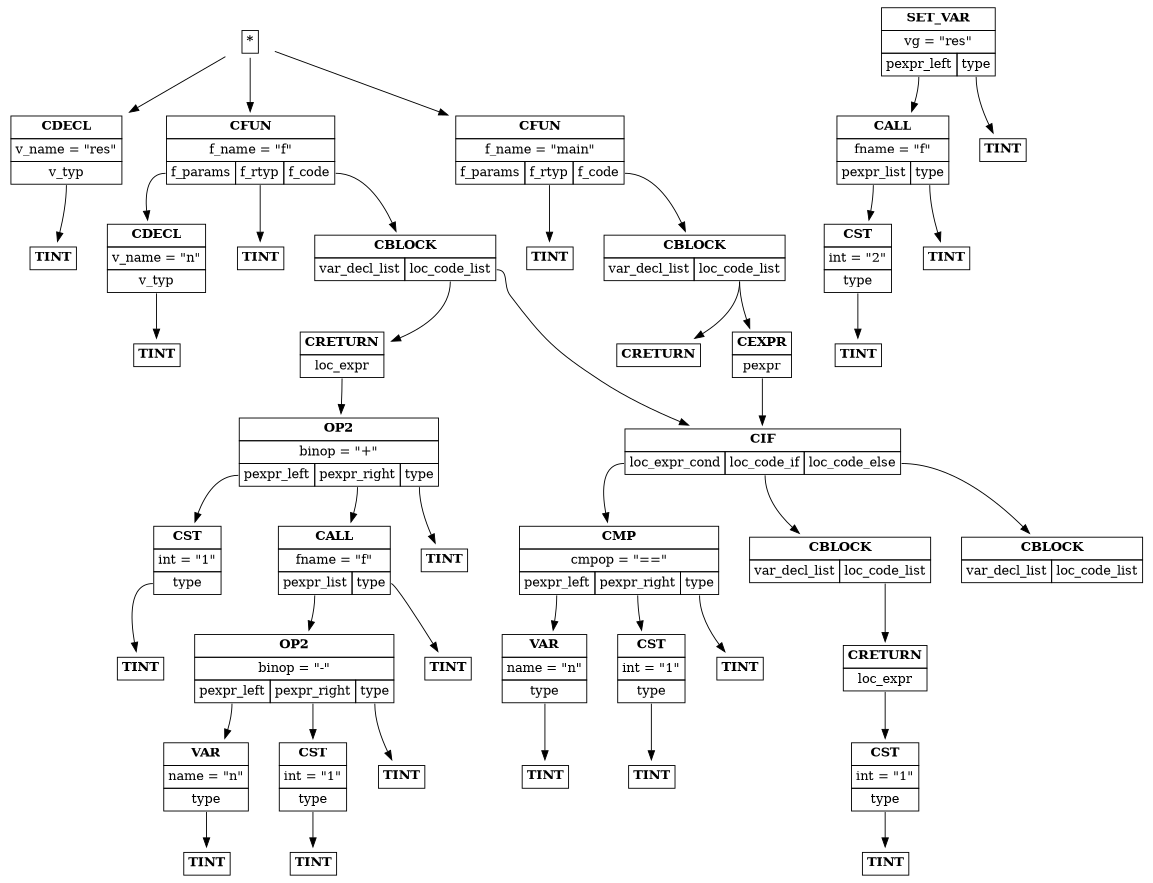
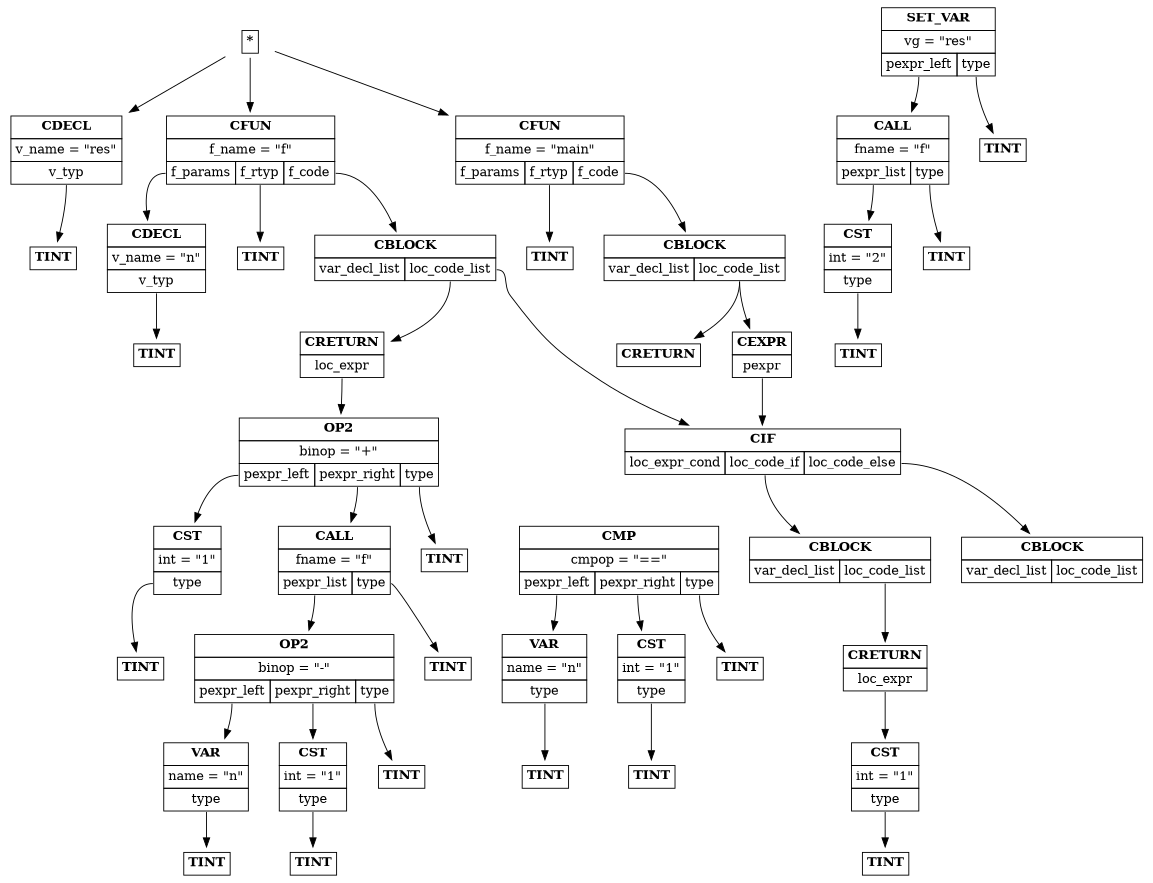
edge "CIF" -> "CMP": removed
